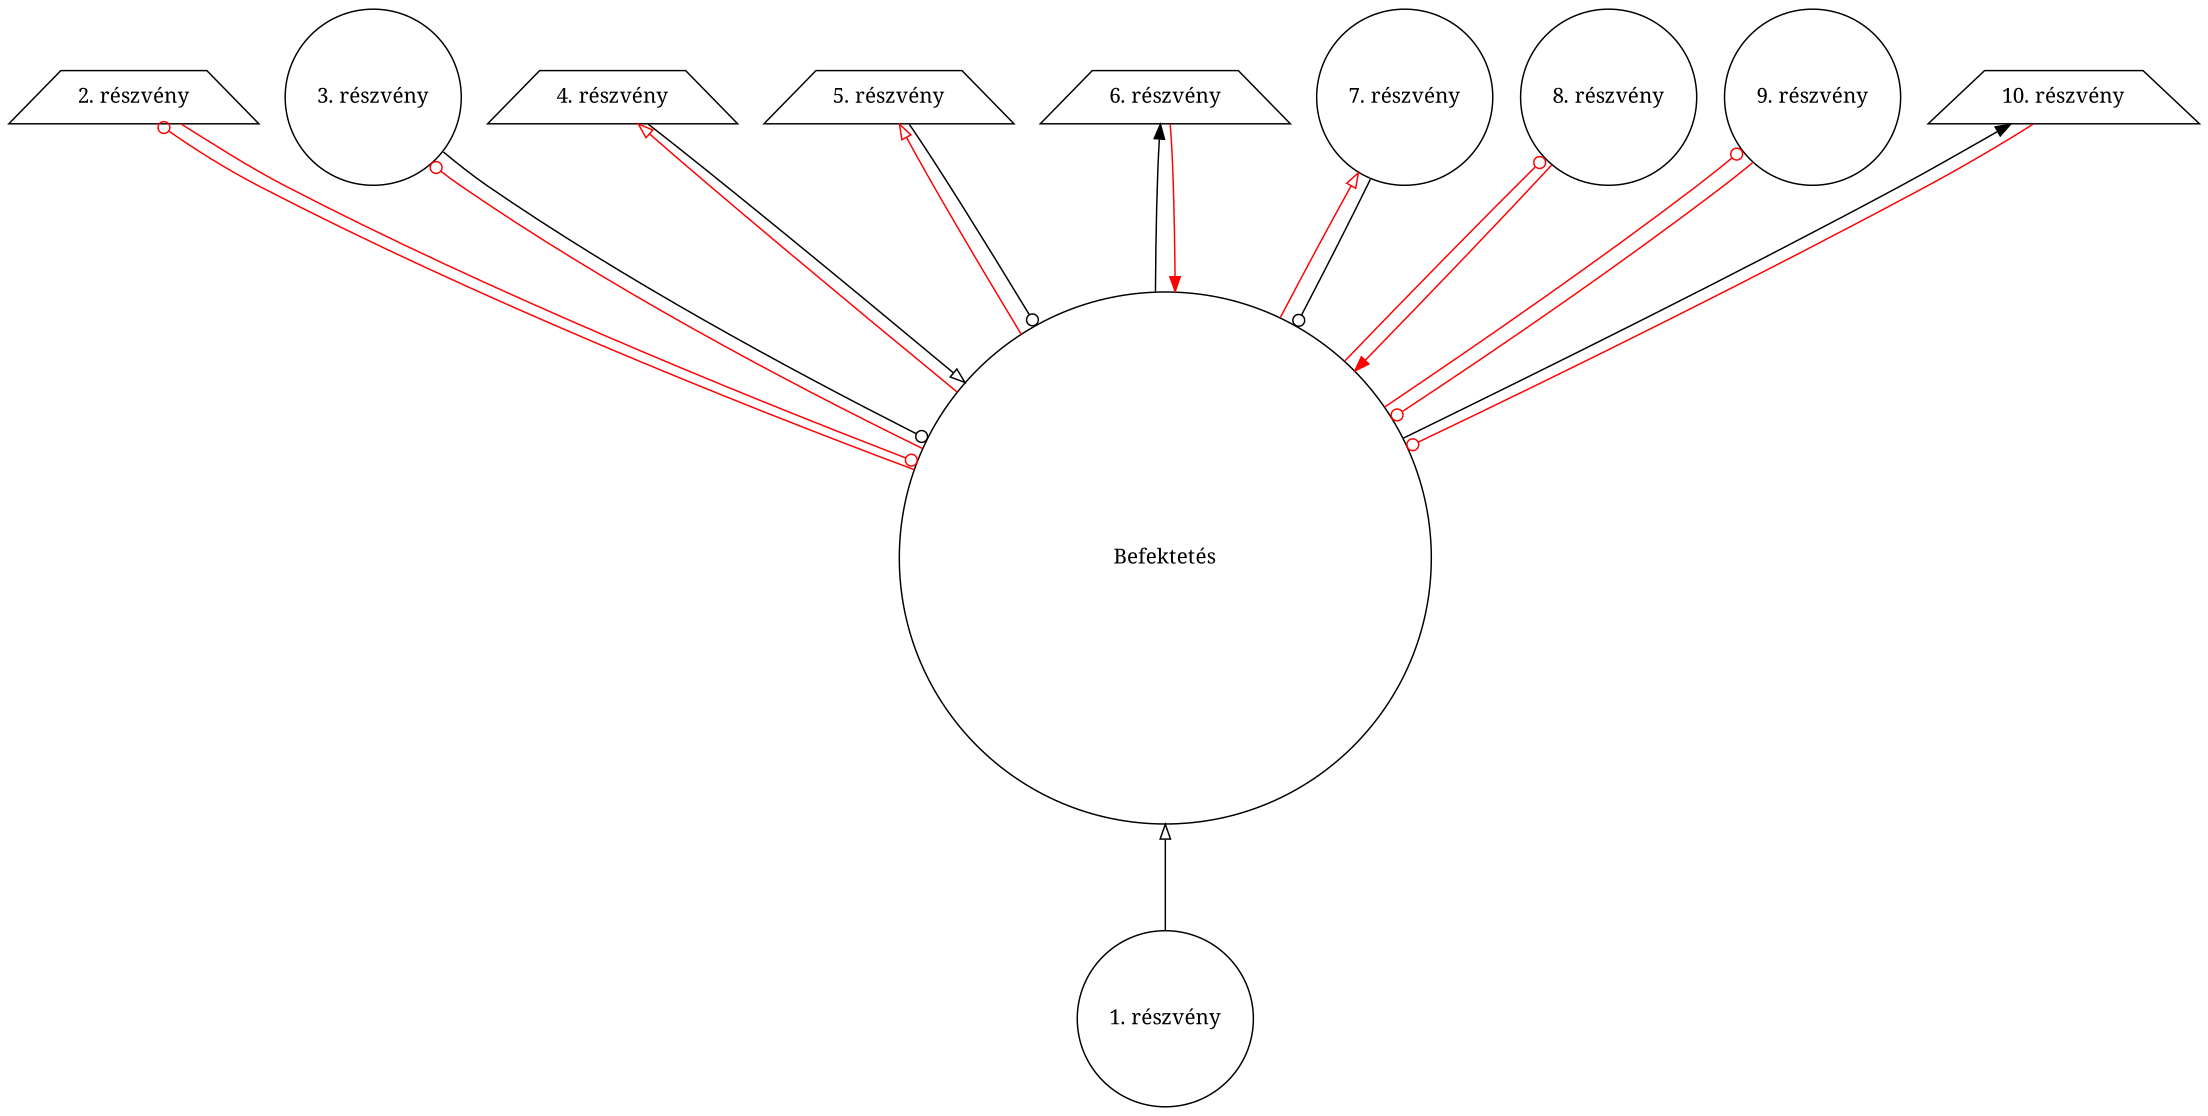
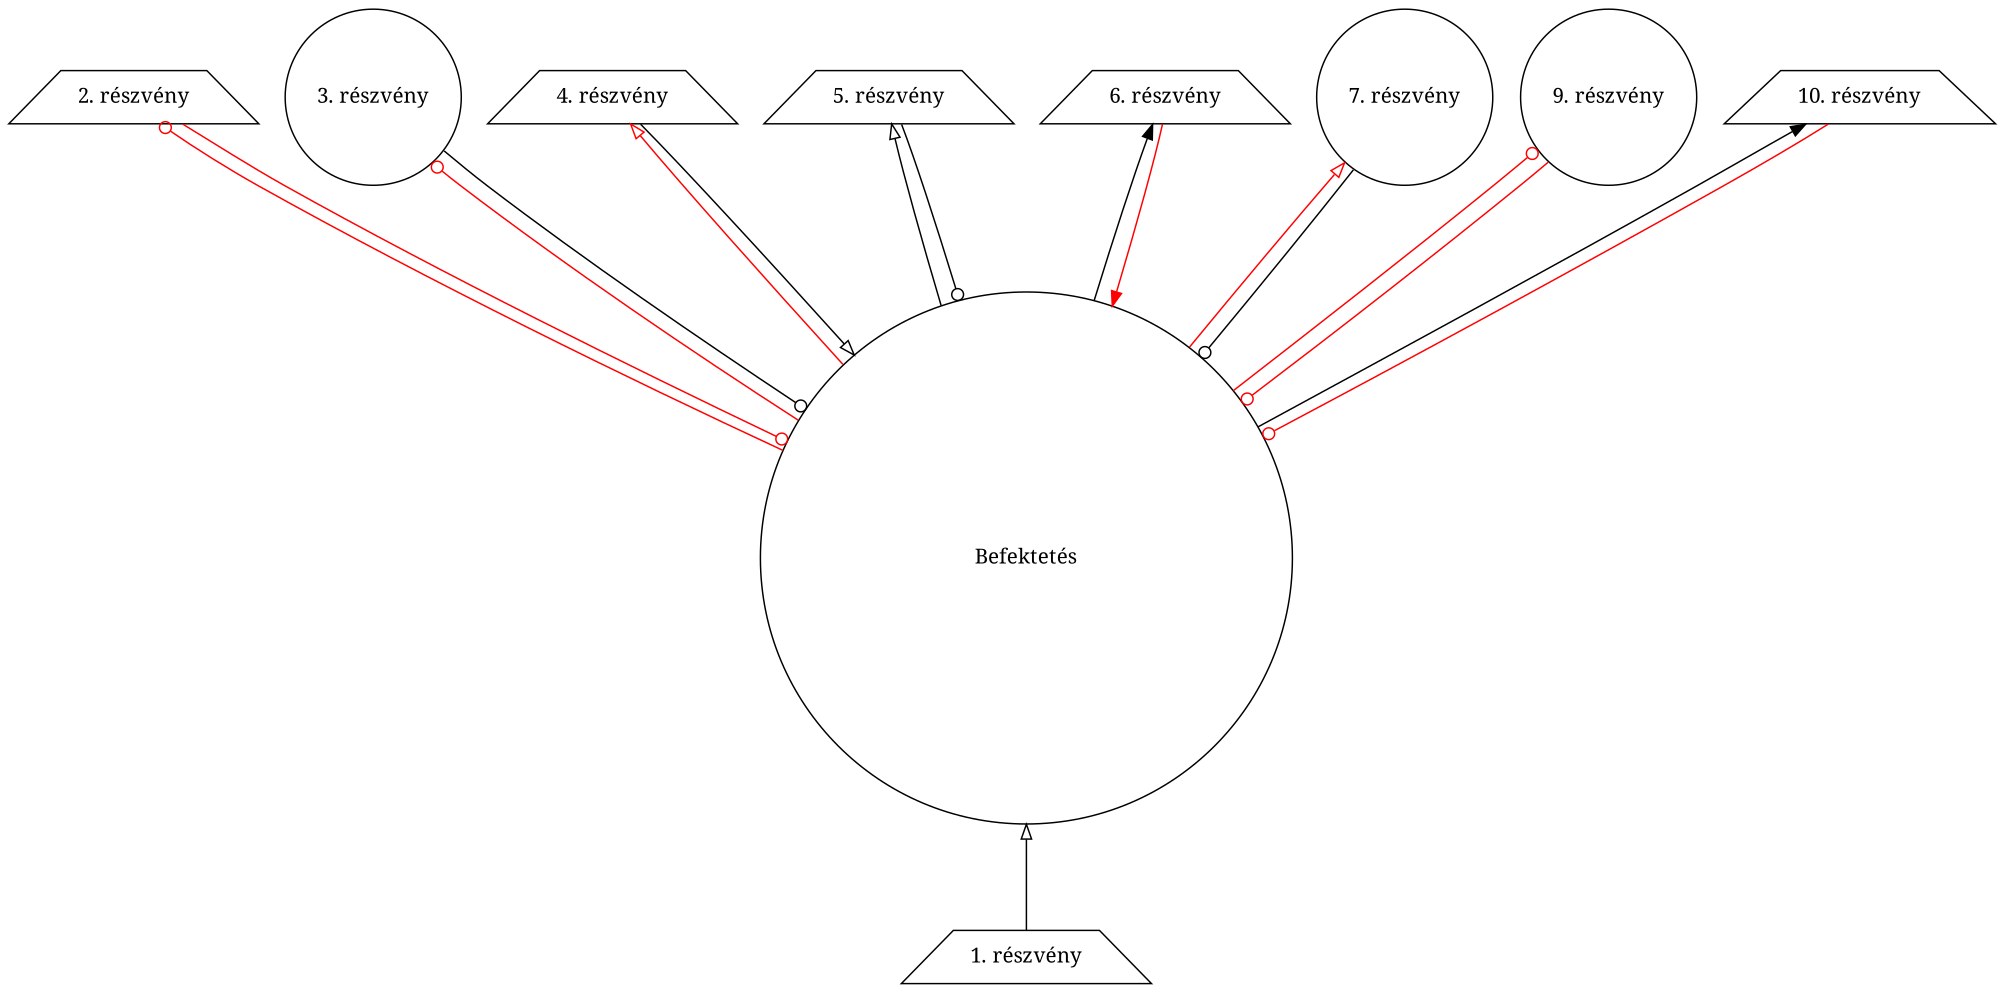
node "8. részvény": removed
edge "Befektetés" -> "5. részvény": color red -> black
node "1. részvény": shape circle -> trapezium
